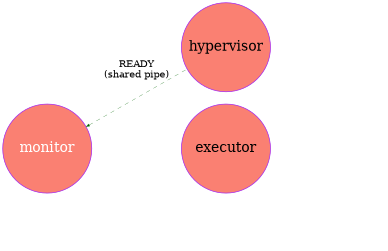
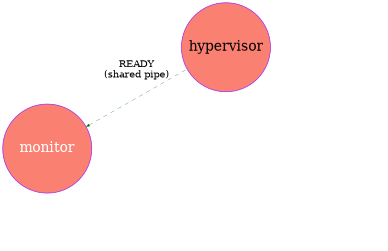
node "executor": removed
